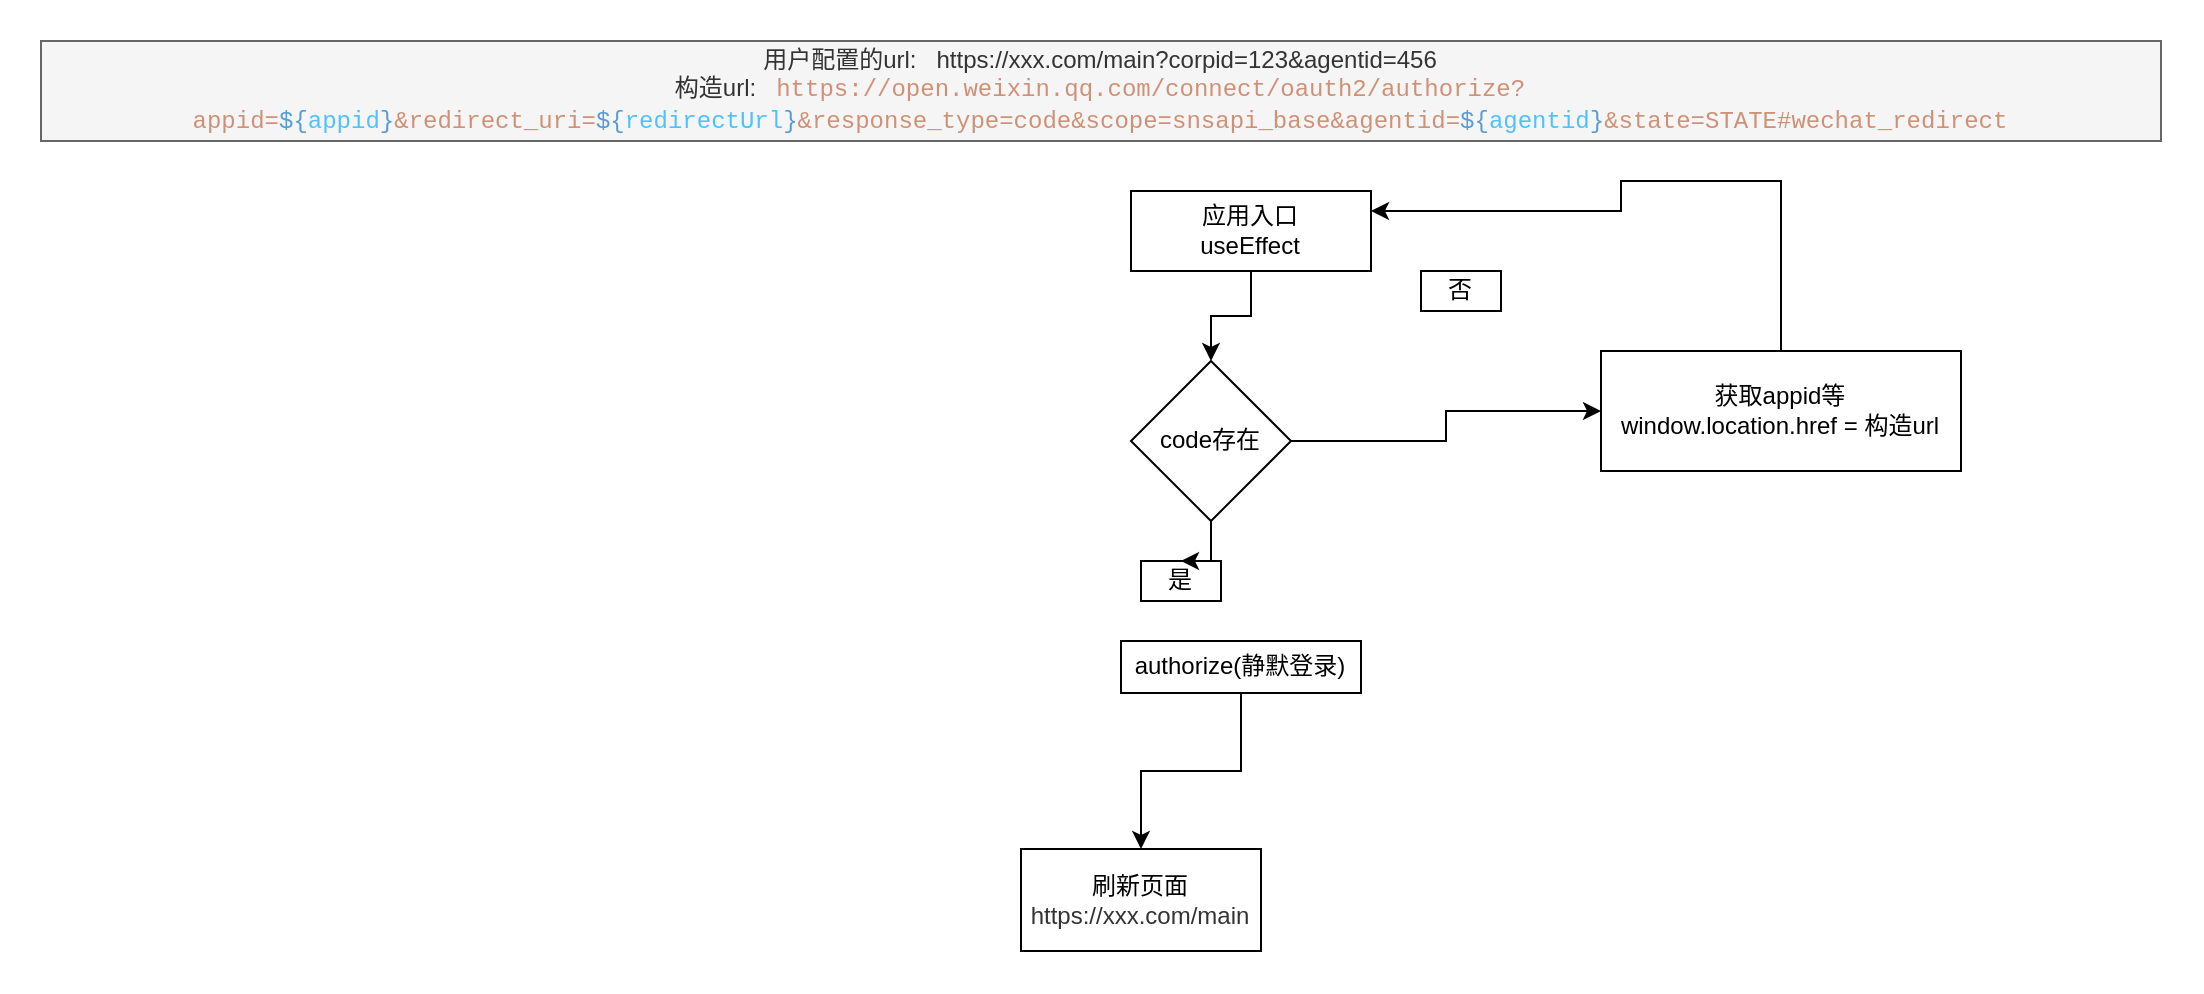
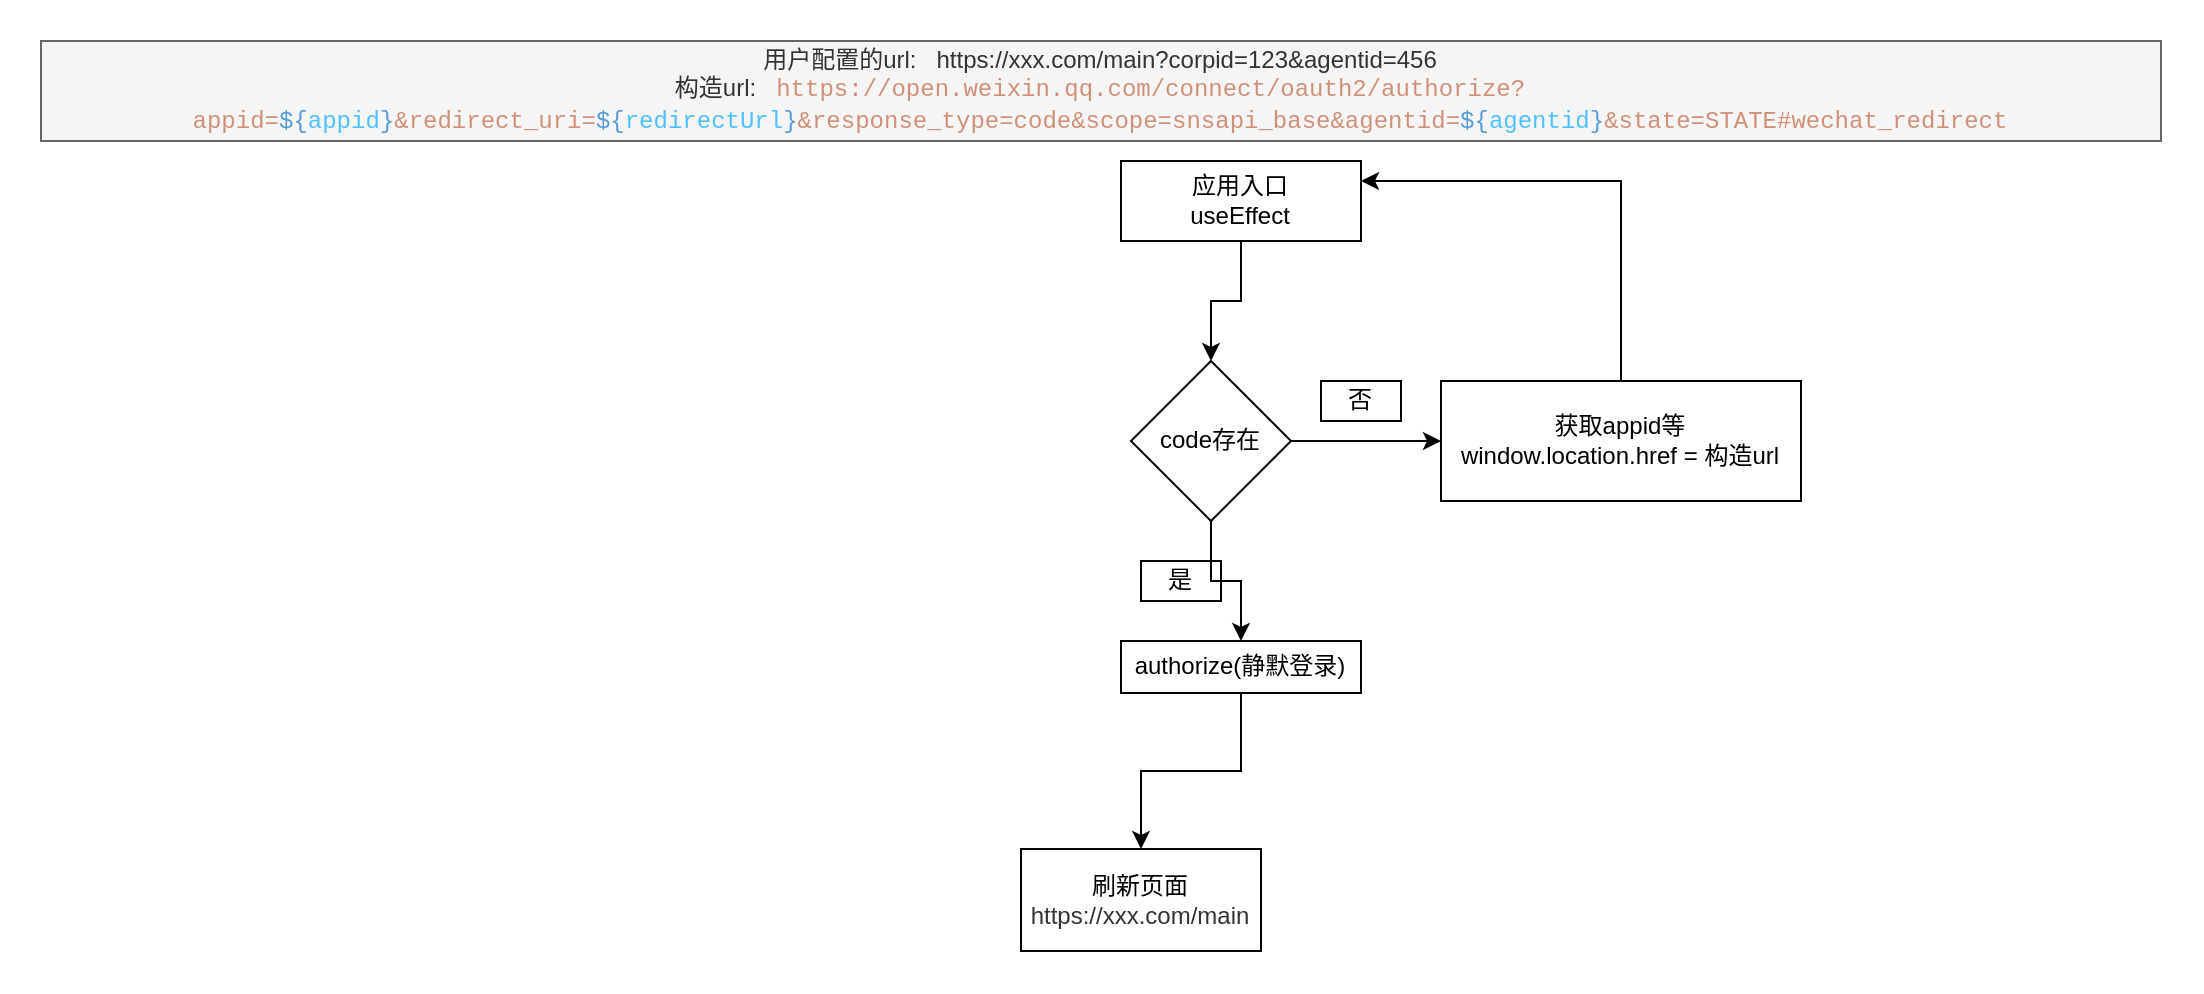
node "应用入口 useEffect": moved (1251, 231) -> (1241, 201)
node "否": moved (1461, 291) -> (1361, 401)
node "获取appid等 window.location.href = 构造url": moved (1781, 411) -> (1621, 441)
edge "code存在" -> "是": now "code存在" -> "authorize(静默登录)"
